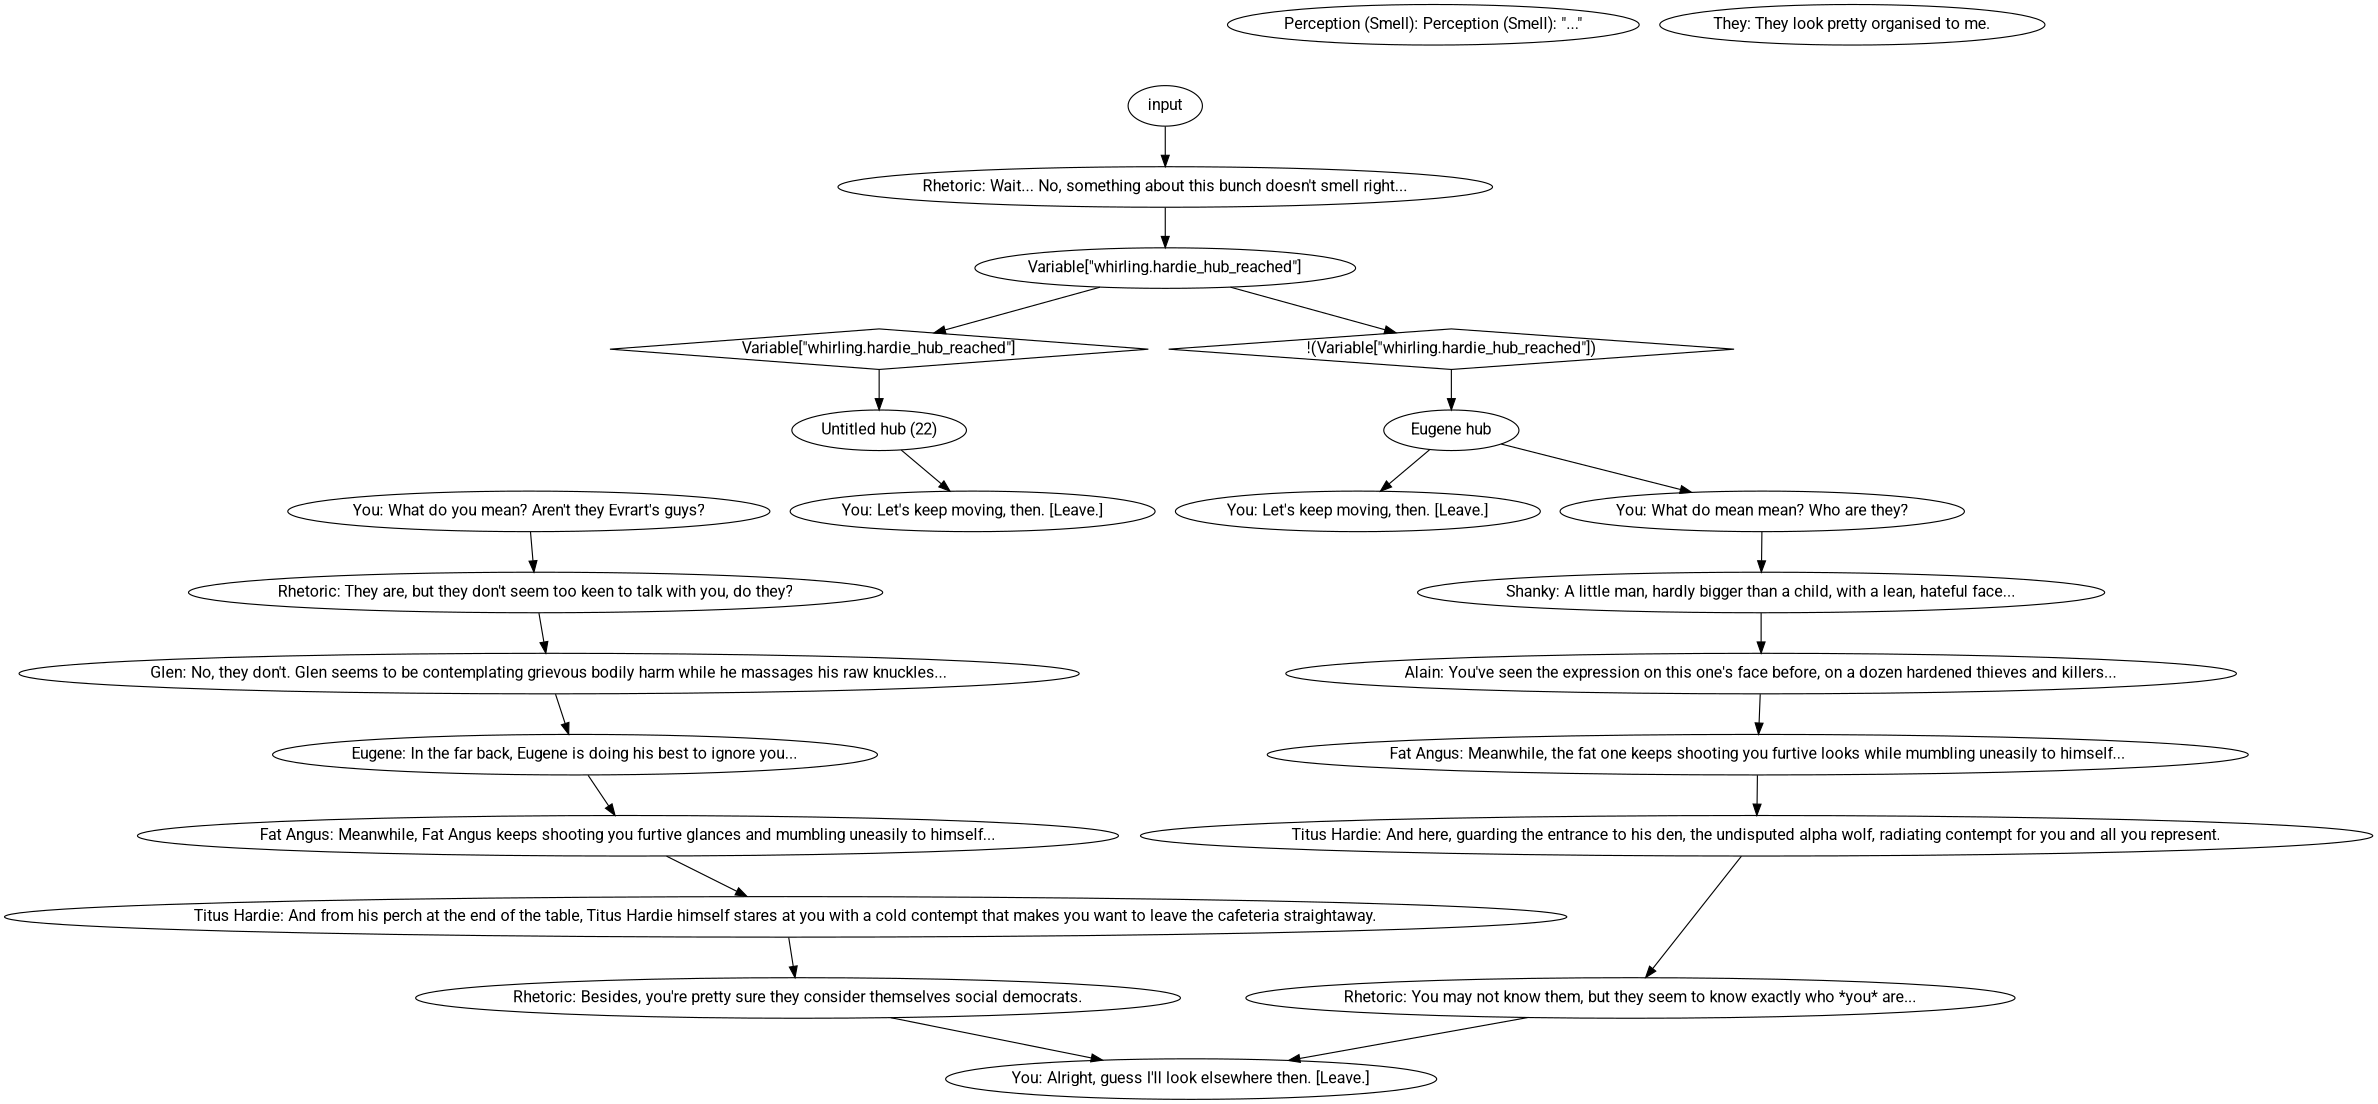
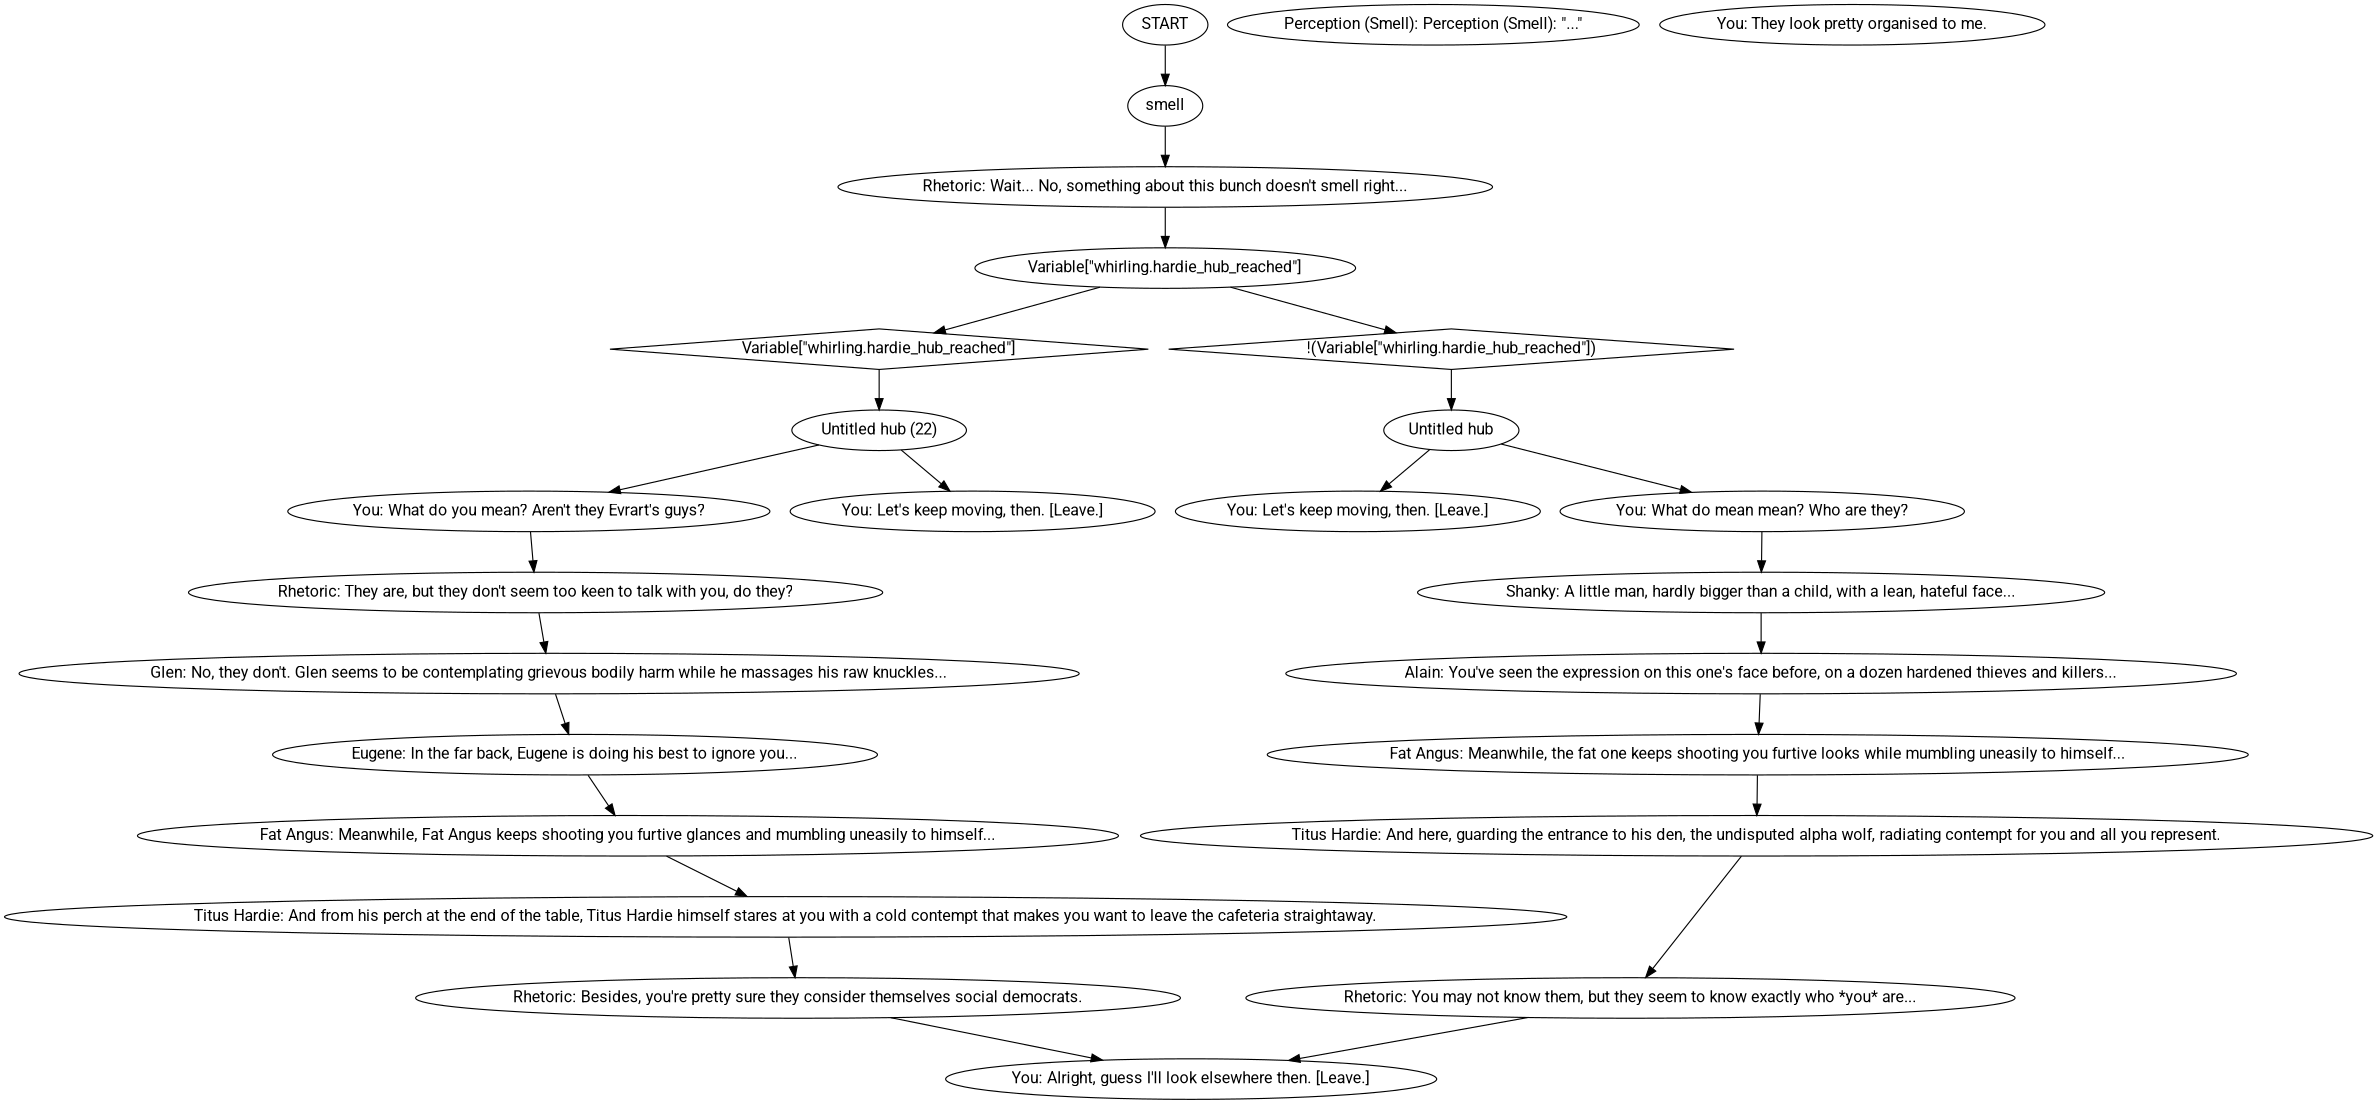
node "START": added
node "They: They look pretty organised to me.": label "They: They look pretty organised to me." -> "You: They look pretty organised to me."
node "input": label "input" -> "smell"
node "Eugene hub": label "Eugene hub" -> "Untitled hub"
edge "Untitled hub (22)" -> "You: What do you mean? Aren't they Evrart's guys?": added
